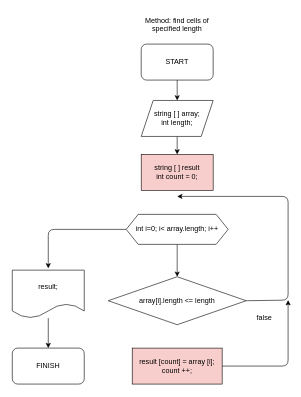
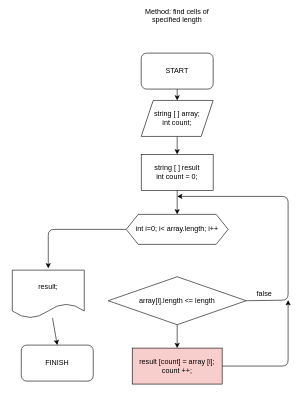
node "Method: find cells of specified length": moved (177, 27) -> (177, 18)
node "START": moved (177, 62) -> (177, 71)
node "string [ ] array; int length;": label "string [ ] array; int length;" -> "string [ ] array; int count;"
node "string [ ] result int count = 0;": fillcolor #f8cecc -> #ffffff
edge "string [ ] result int count = 0;" -> "int i=0; i< array.length; i++": added
edge "int i=0; i< array.length; i++" -> "array[i].length <= length": removed
node "false": moved (264, 318) -> (264, 294)
edge "array[i].length <= length" -> "result [count] = array [i]; count ++;": added
node "FINISH": moved (48, 366) -> (57, 363)
